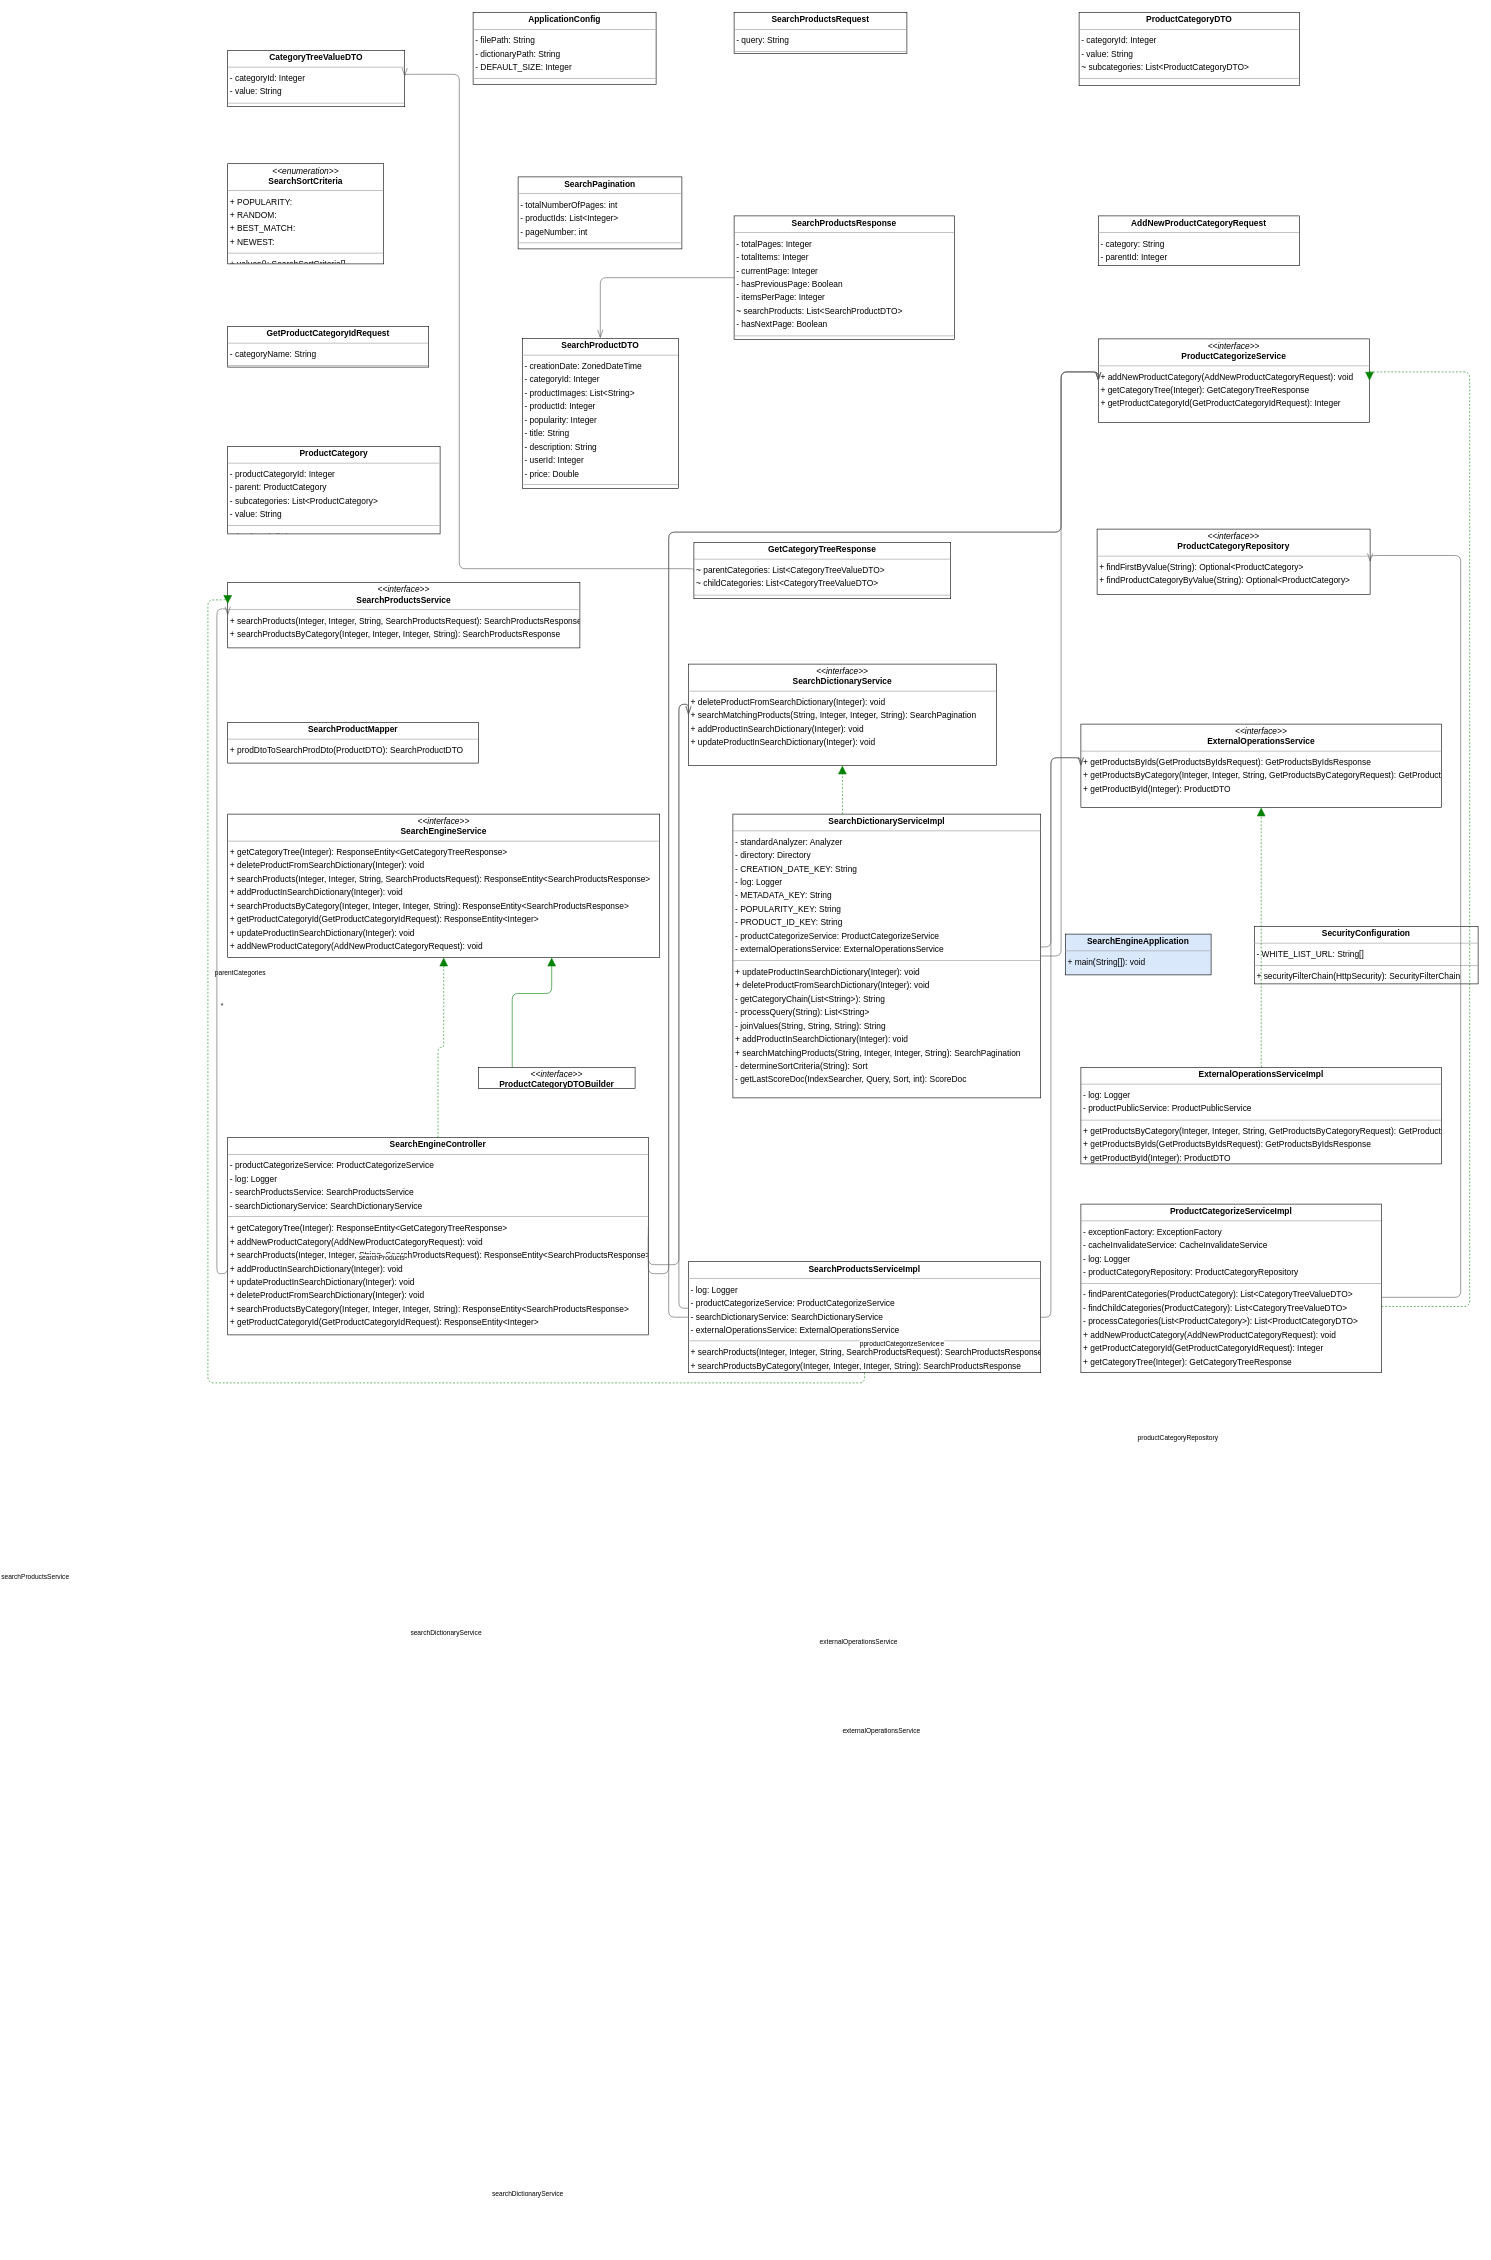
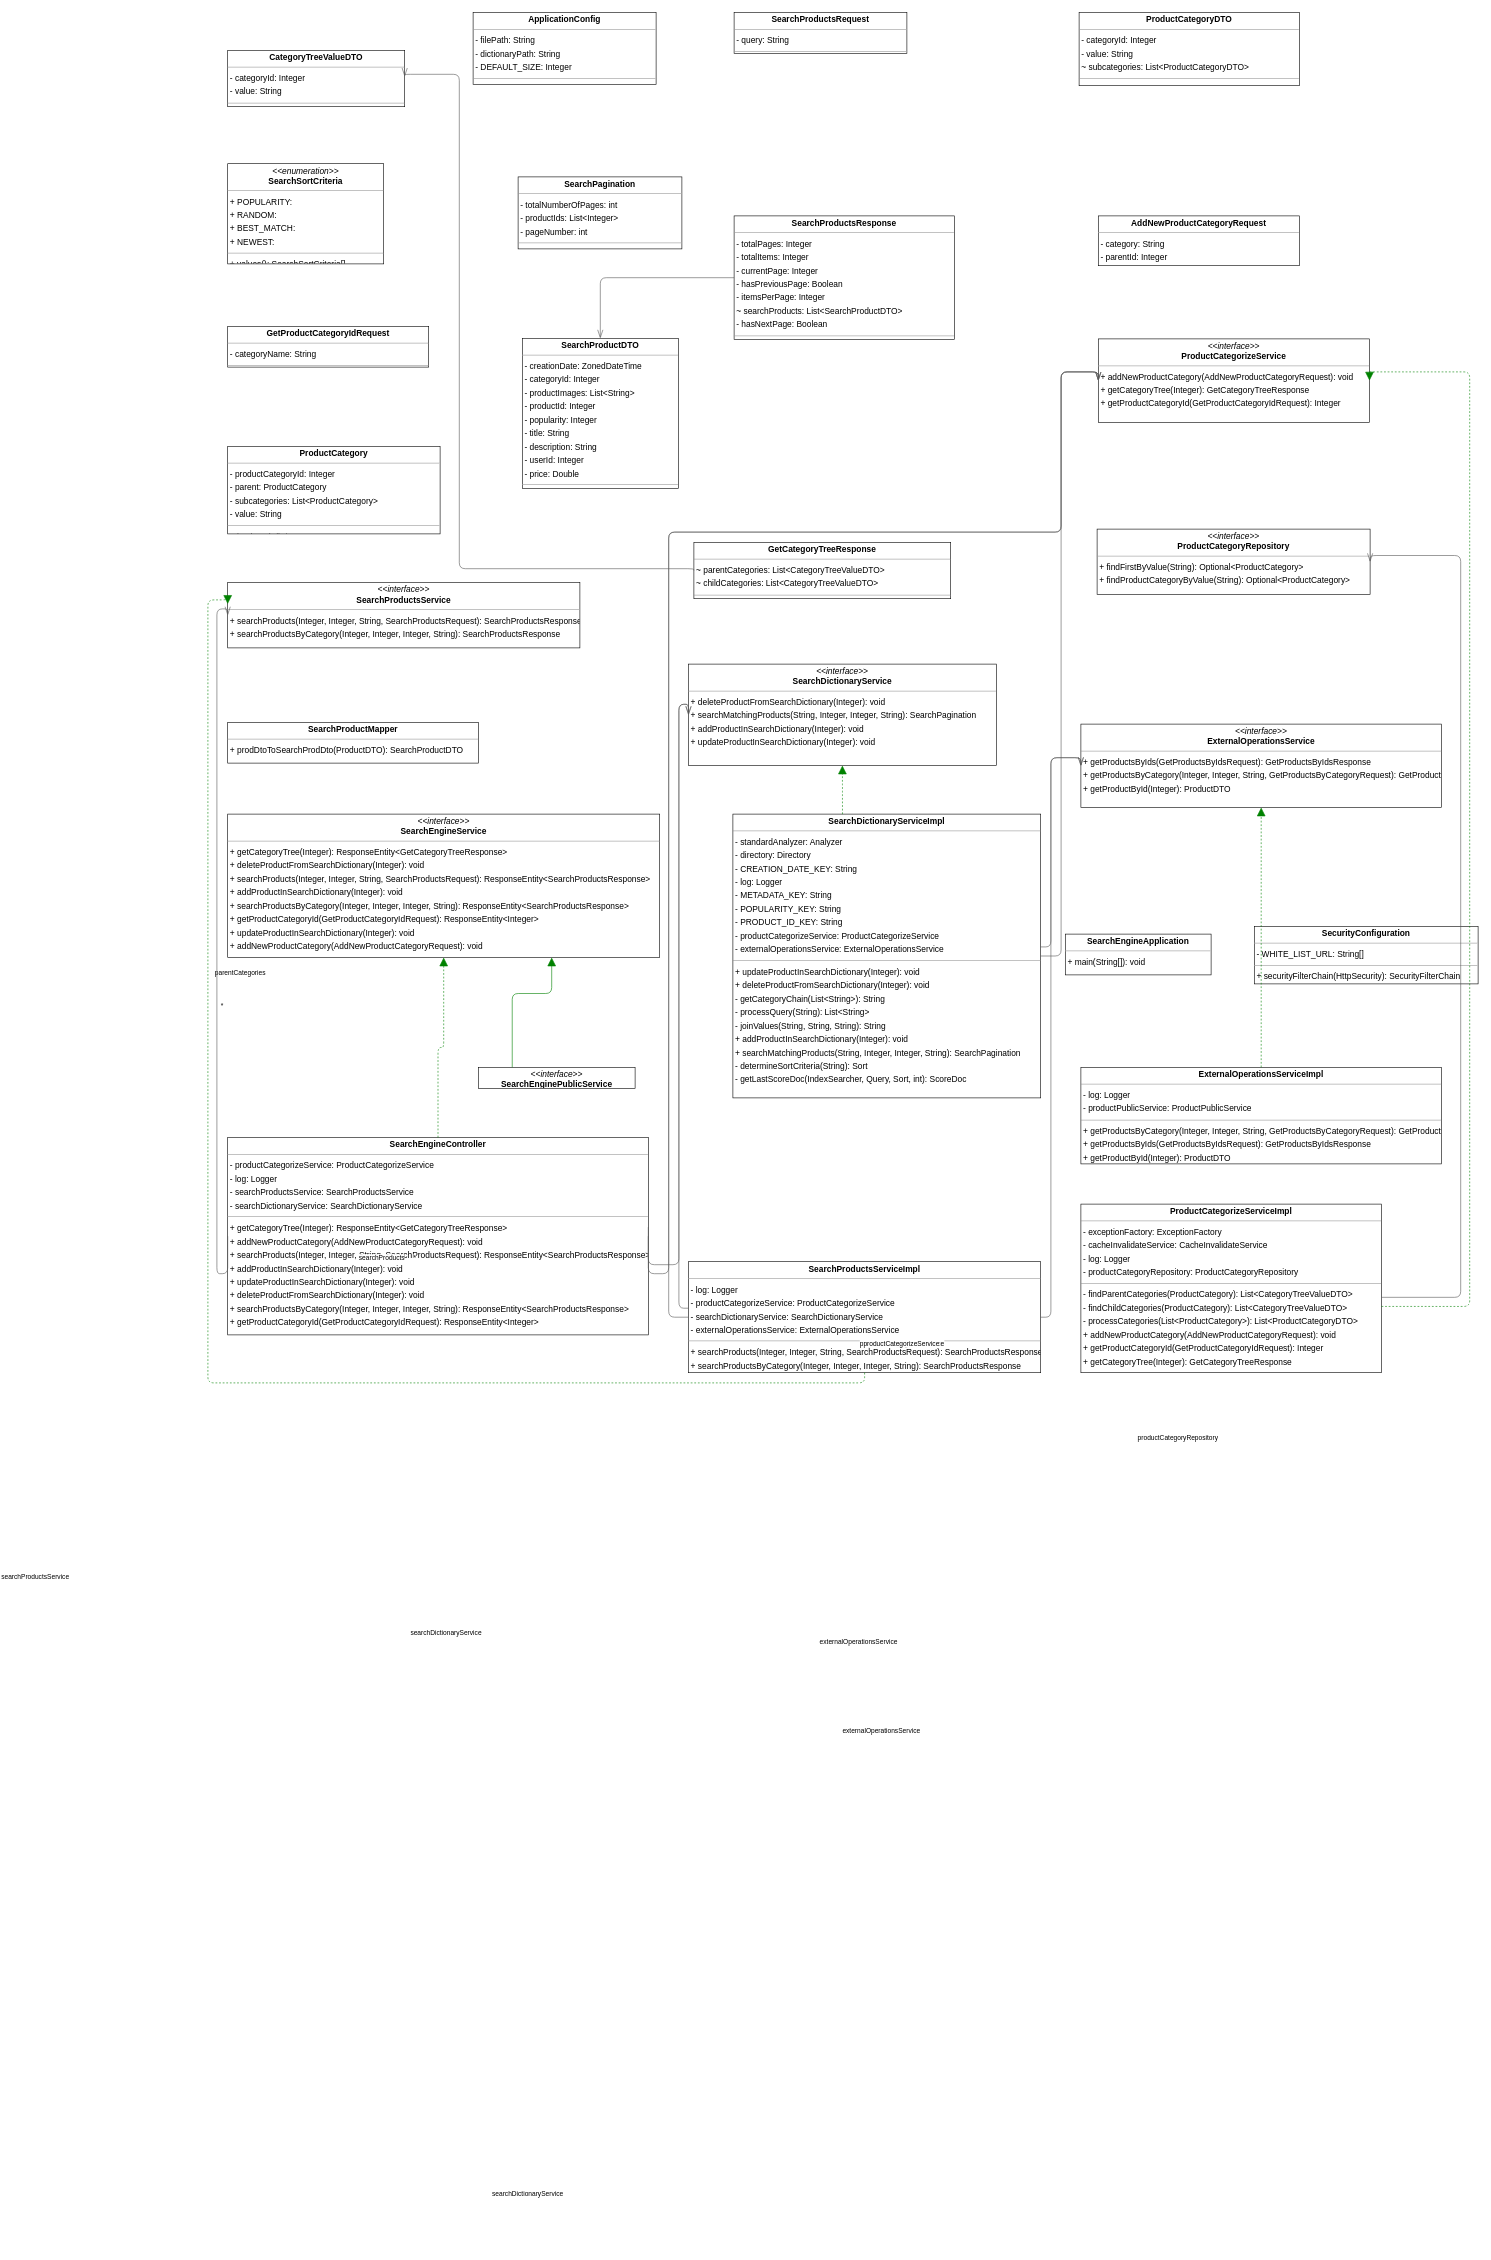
node "SearchEngineApplication + main(String[]): void": fillcolor #dae8fc -> #ffffff
node "<<interface>> ProductCategoryDTOBuilder": label "<<interface>> ProductCategoryDTOBuilder" -> "<<interface>> SearchEnginePublicService"
